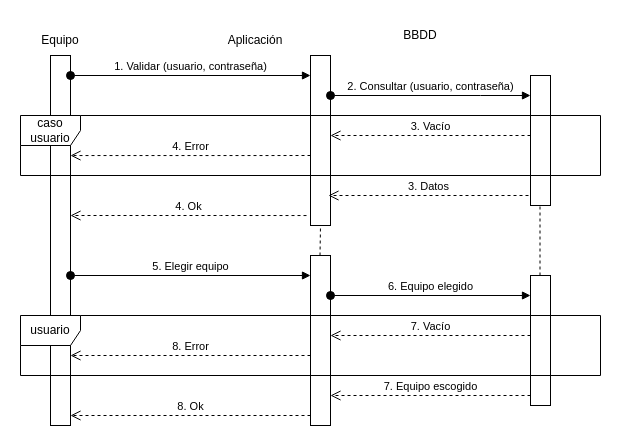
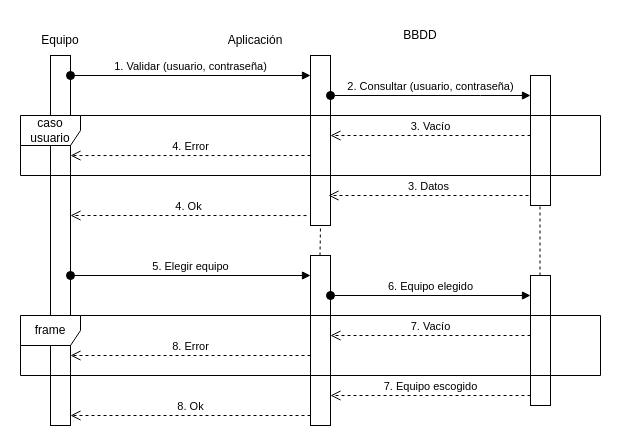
node "usuario": label "usuario" -> "frame"
